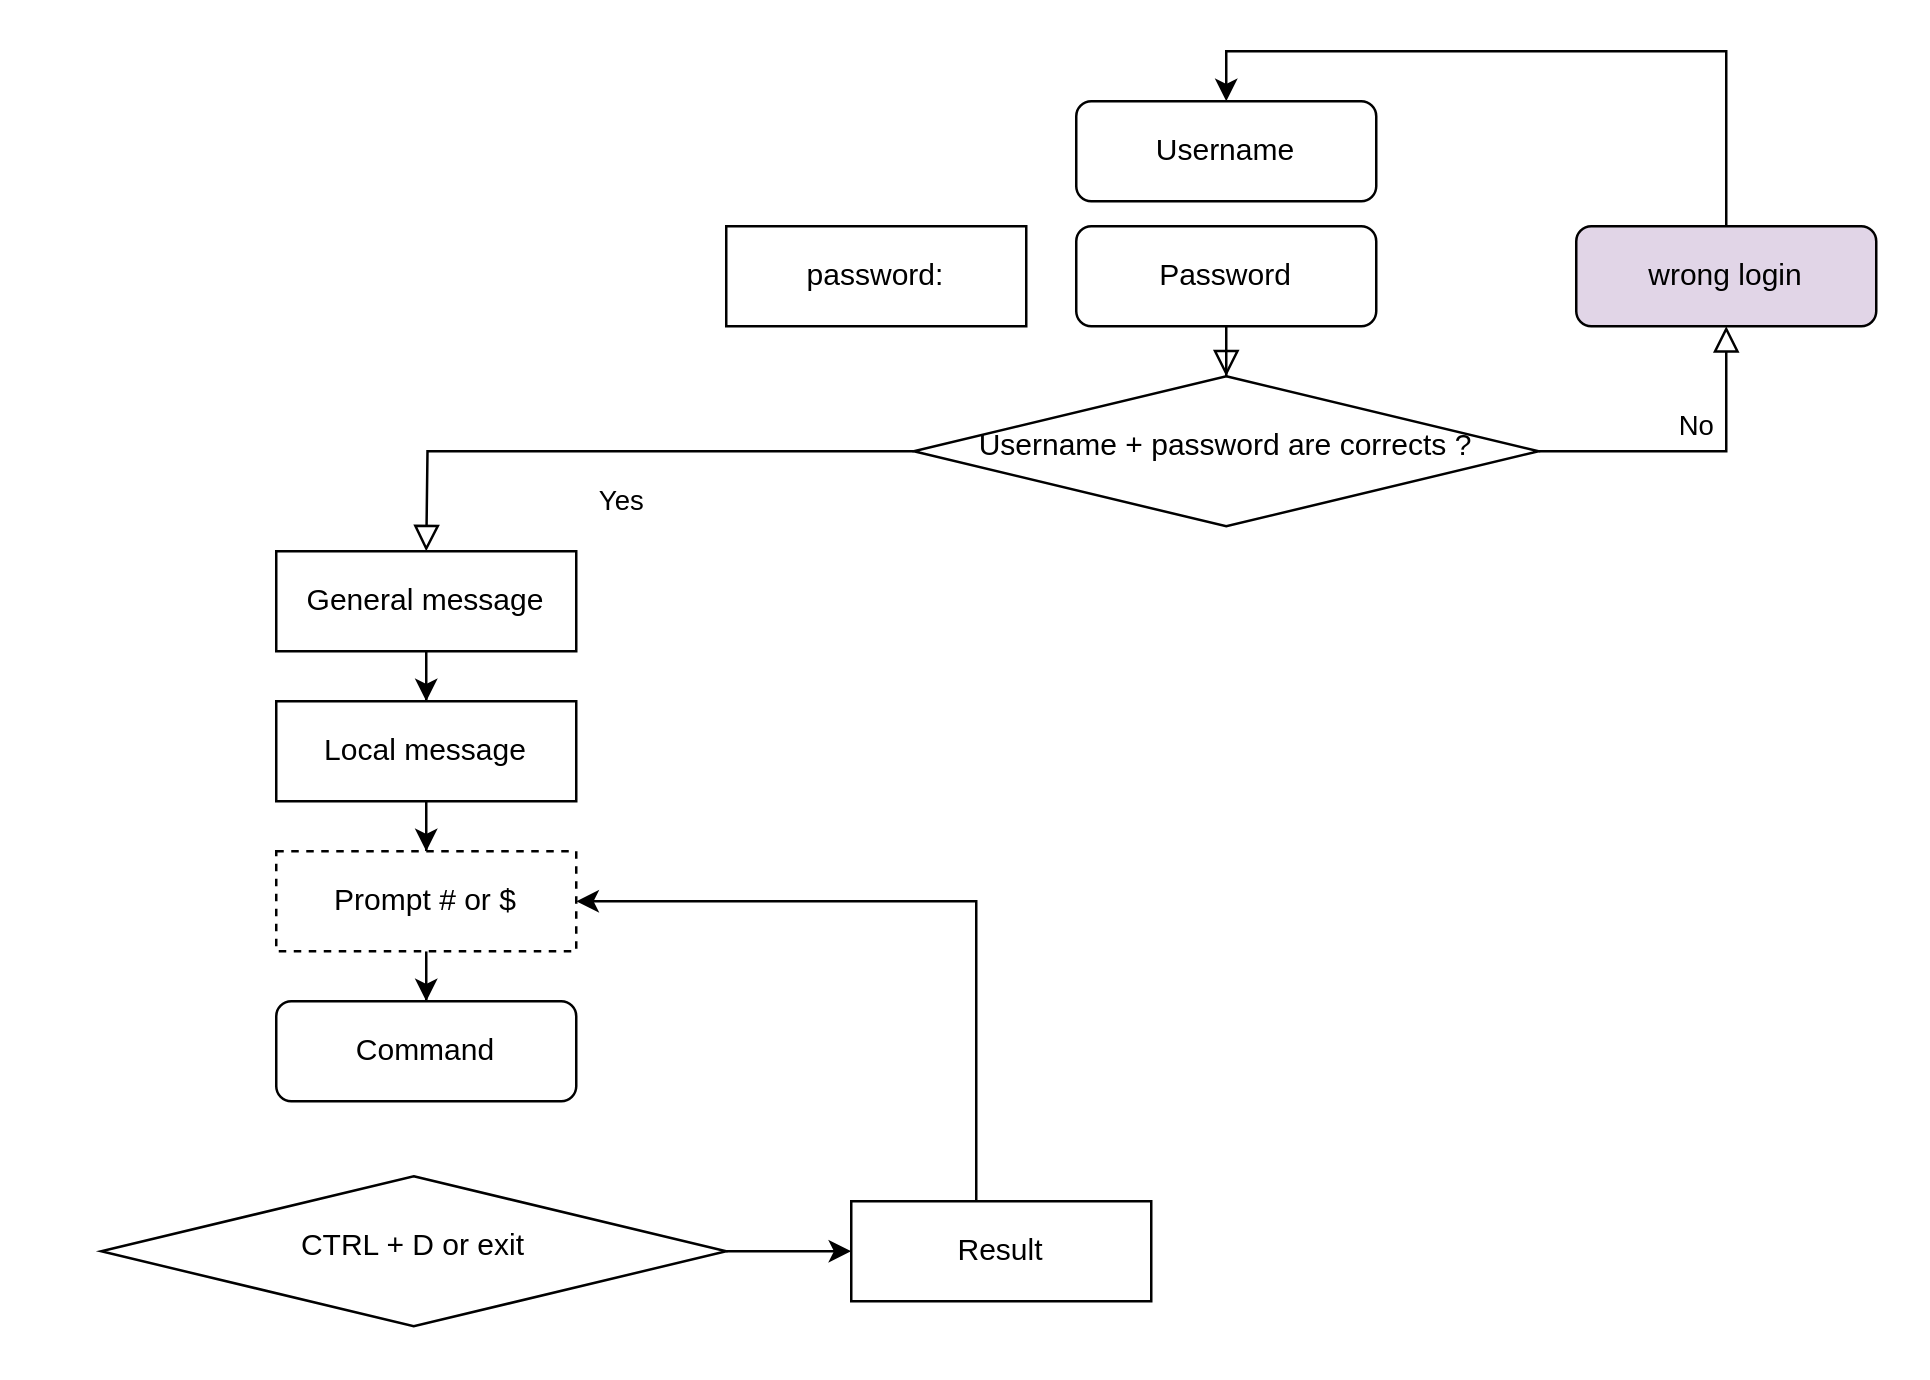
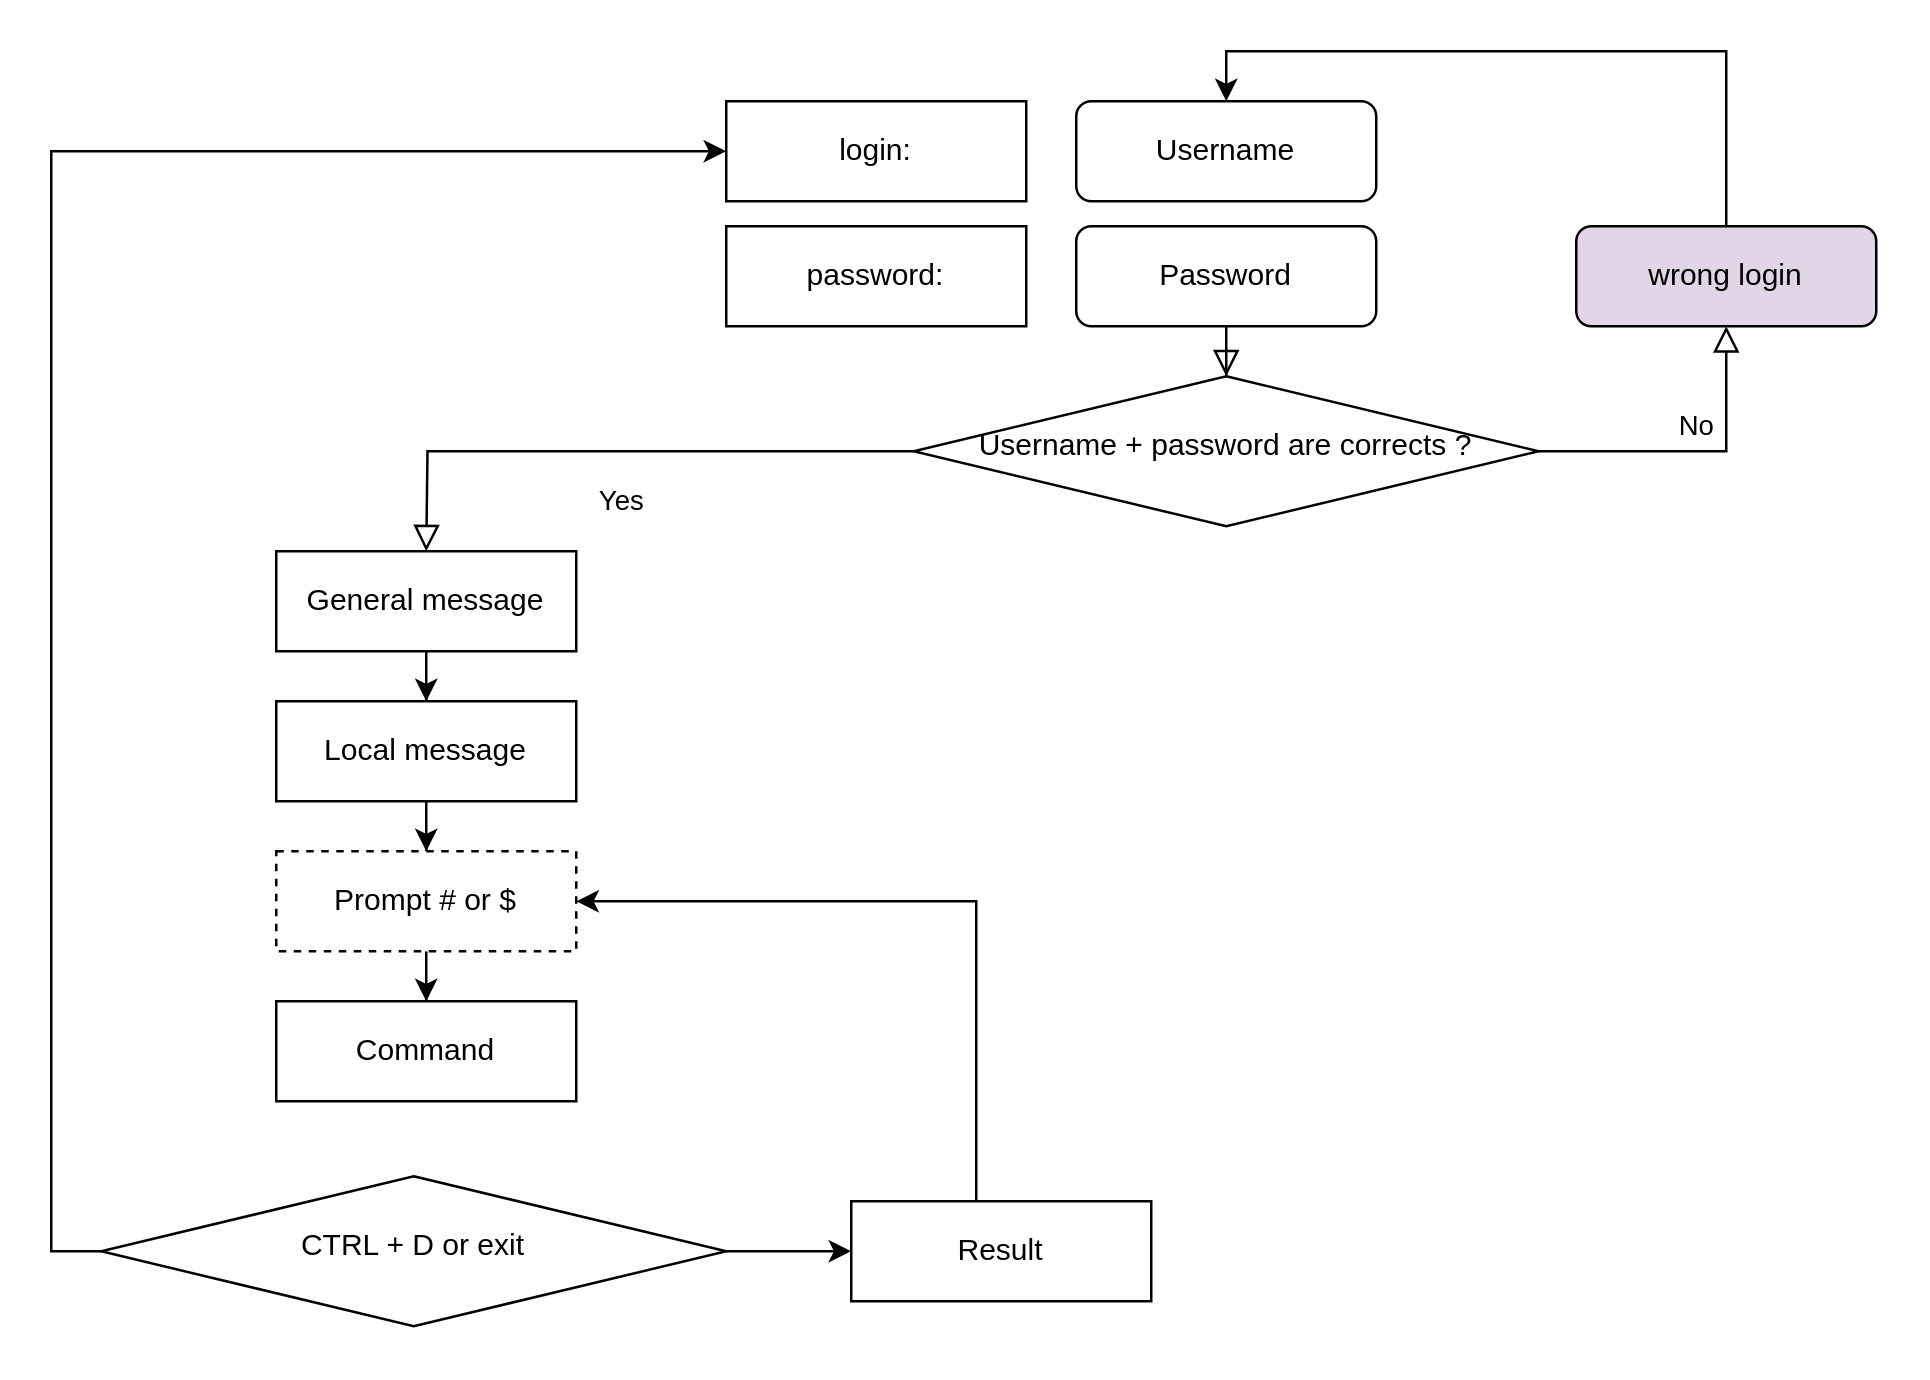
node "login:": added
edge "CTRL + D or exit" -> "login:": added
node "Command": shape rounded rectangle -> rectangle
